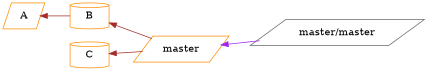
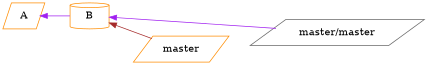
edge "B" -> "A": color brown -> purple
edge "master/master" -> "master": now "master/master" -> "B"
node "C": removed
